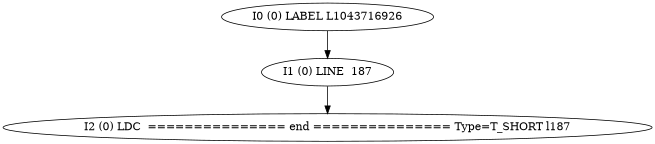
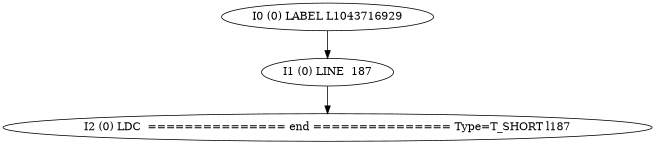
node "I0 (0) LABEL L1043716926": label "I0 (0) LABEL L1043716926" -> "I0 (0) LABEL L1043716929"
